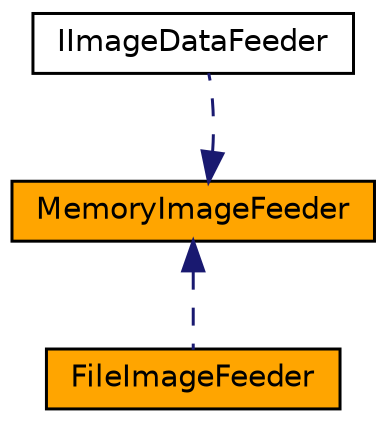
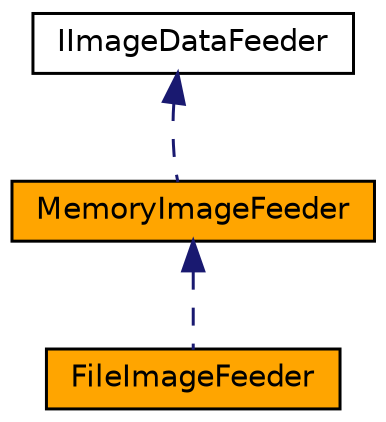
edge "IImageDataFeeder" -> "MemoryImageFeeder": reversed
